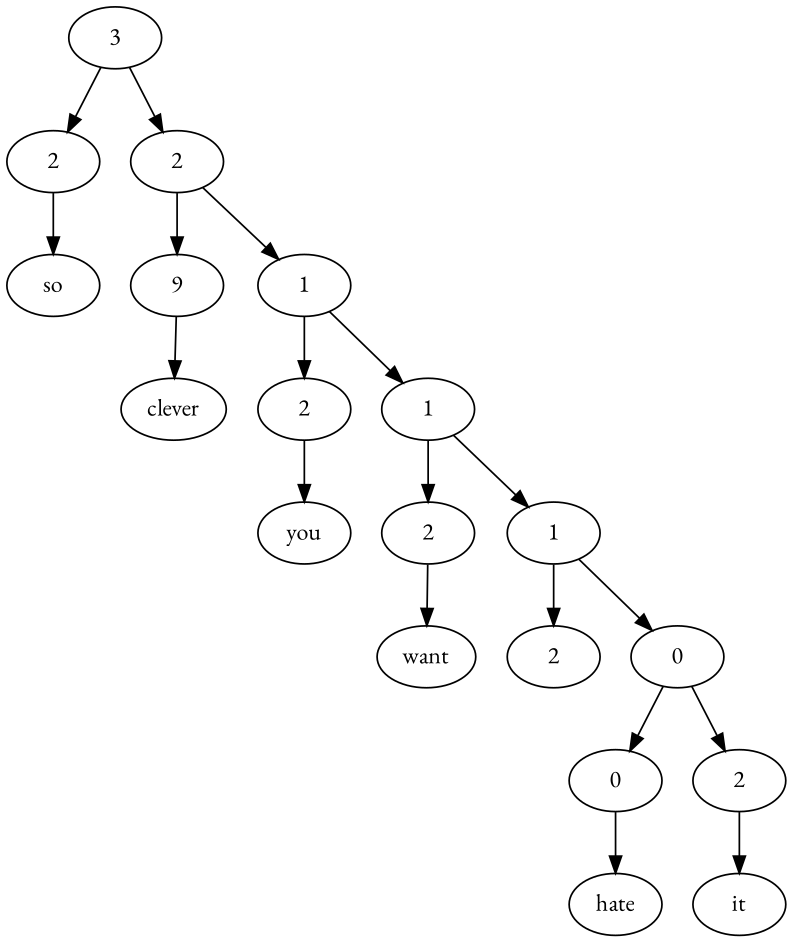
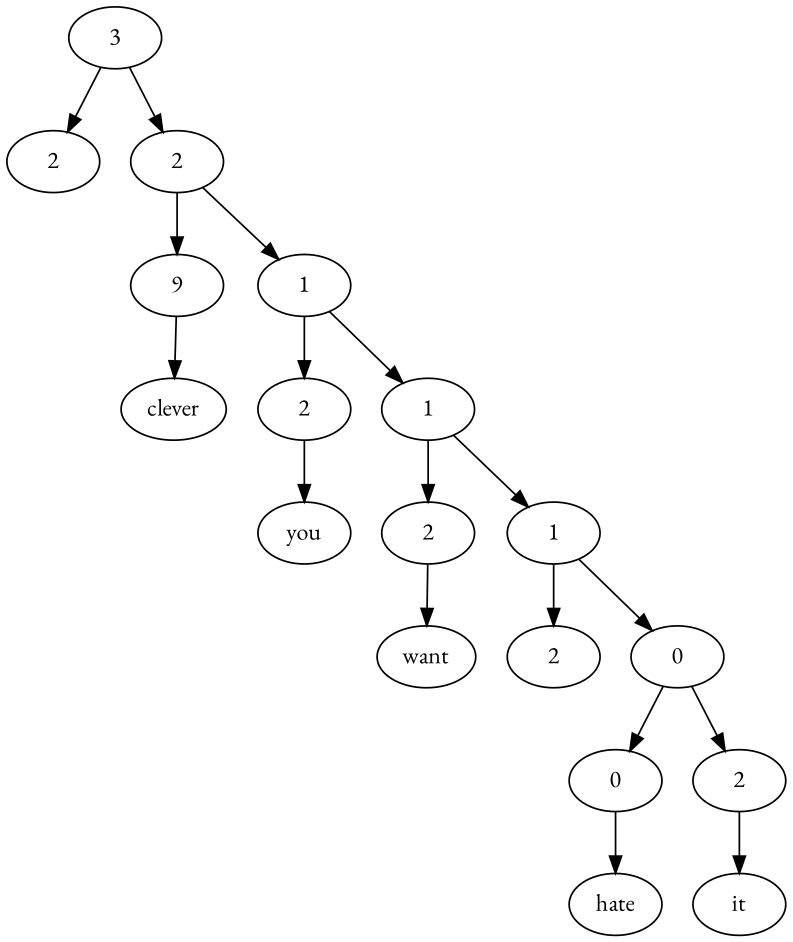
node "so": removed
